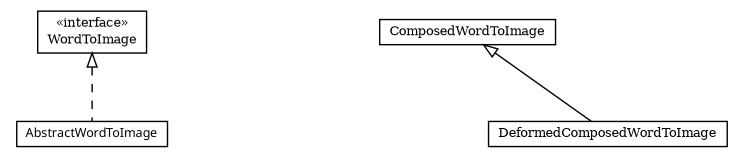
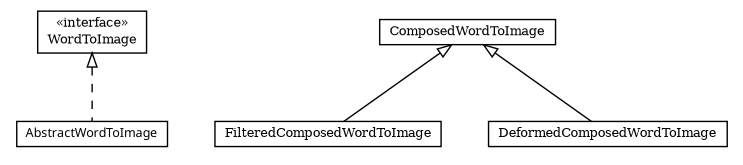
node "FilteredComposedWordToImage": added
